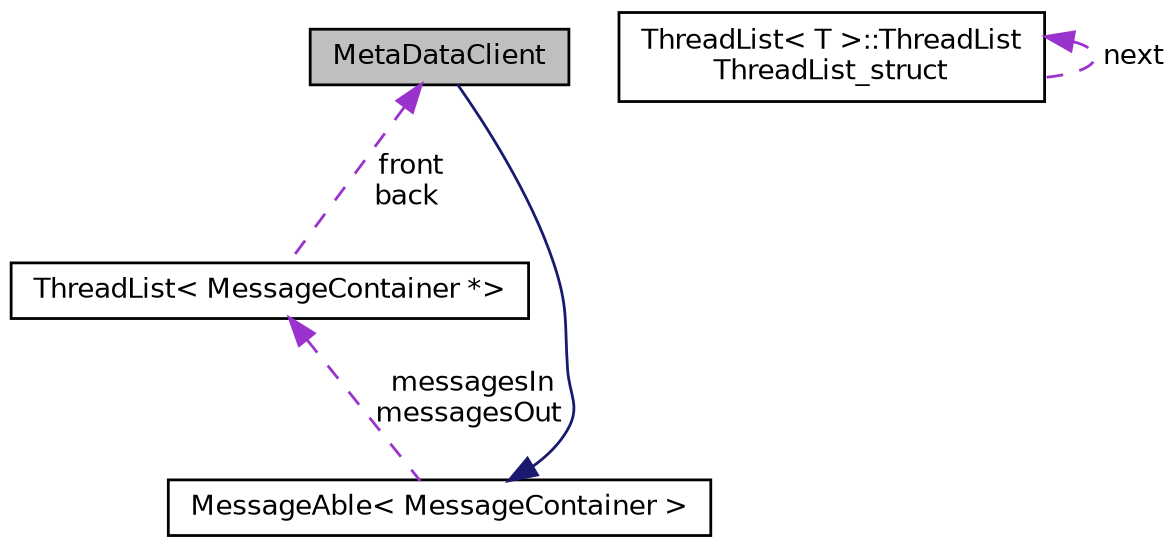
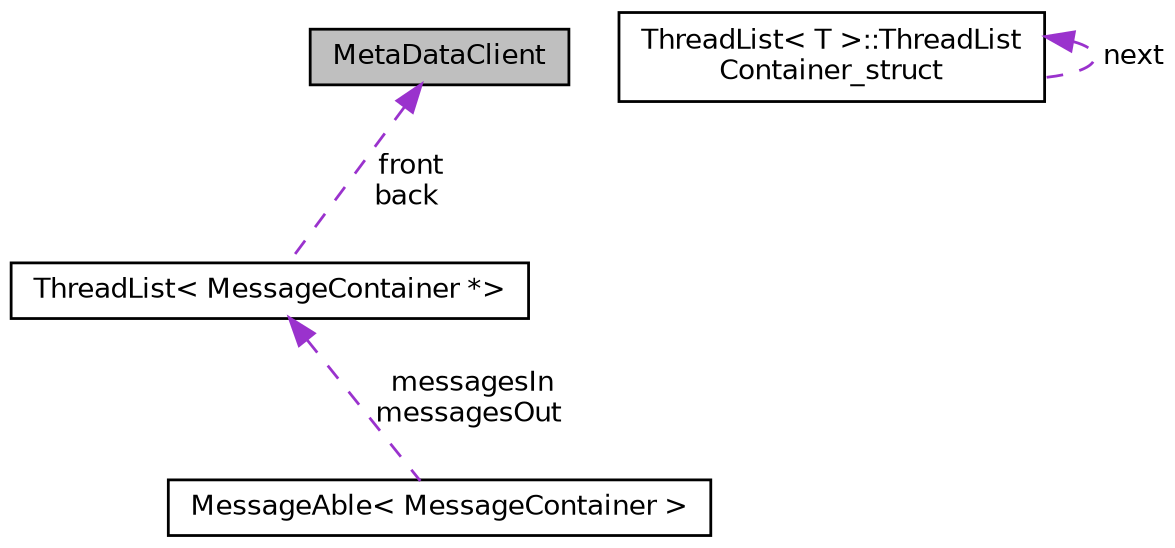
node "ThreadList< T >::ThreadList ThreadList_struct": label "ThreadList< T >::ThreadList ThreadList_struct" -> "ThreadList< T >::ThreadList Container_struct"
edge "MetaDataClient" -> "MessageAble< MessageContainer >": removed
